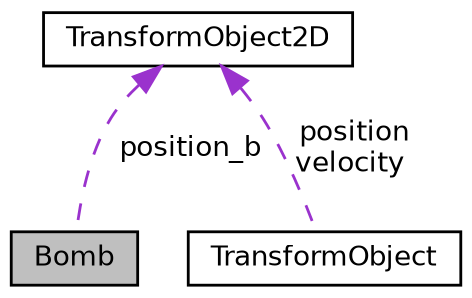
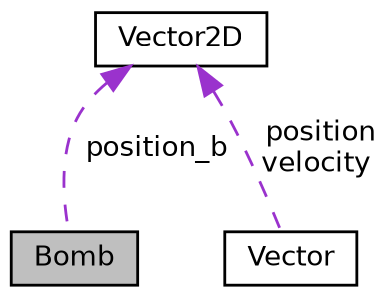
node "TransformObject2D": label "TransformObject2D" -> "Vector2D"
node "TransformObject": label "TransformObject" -> "Vector"
